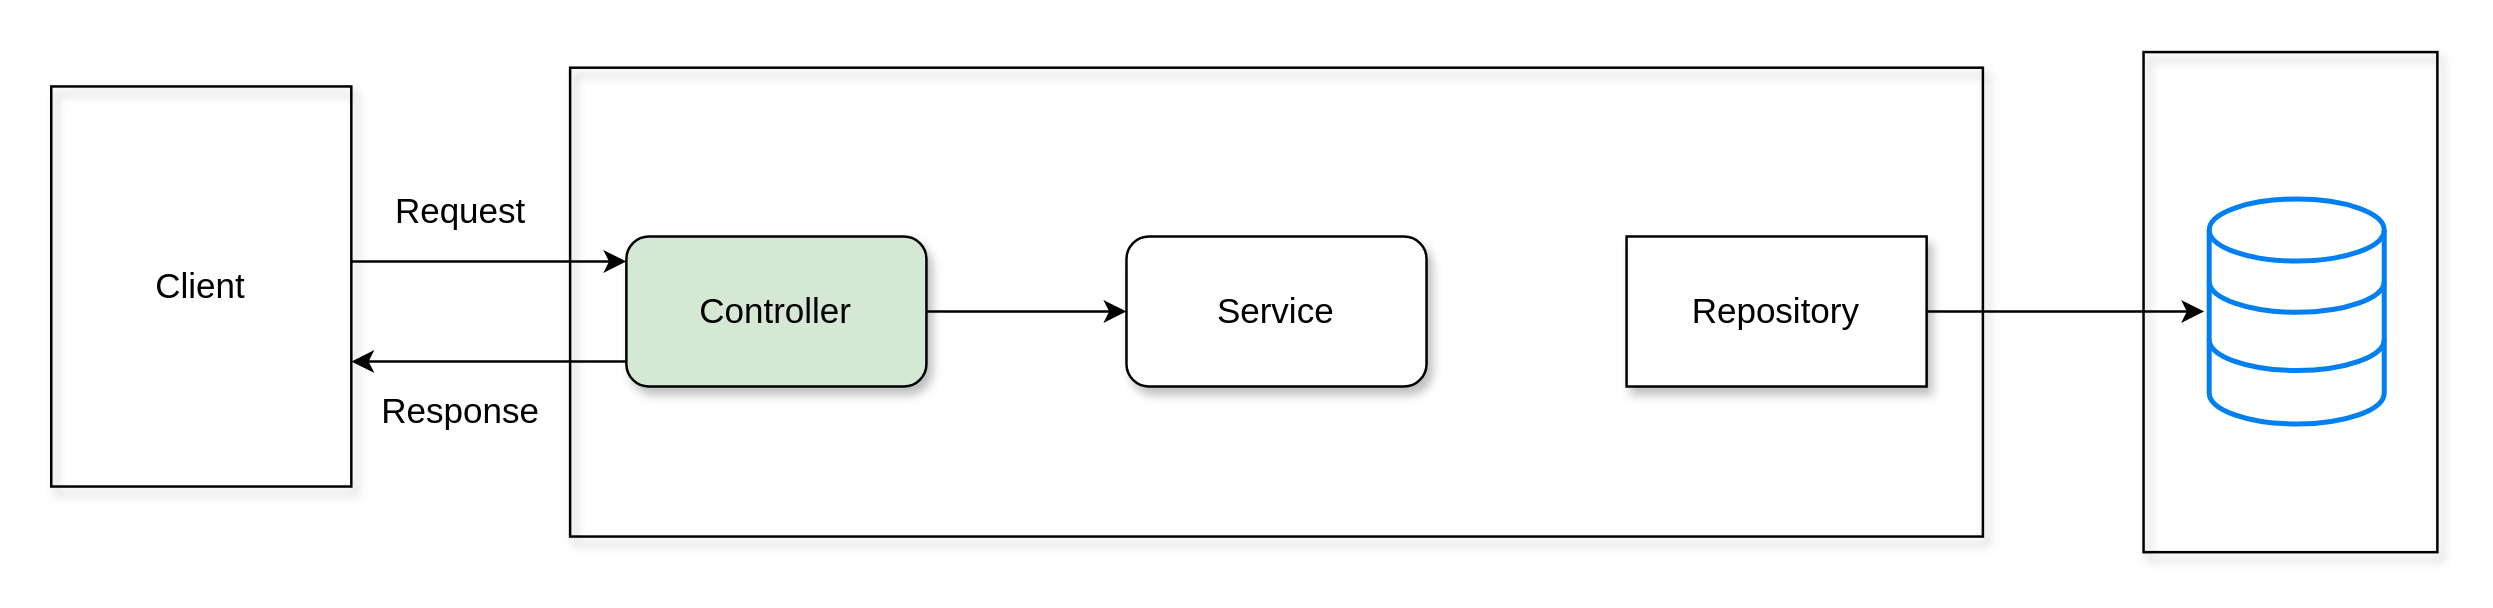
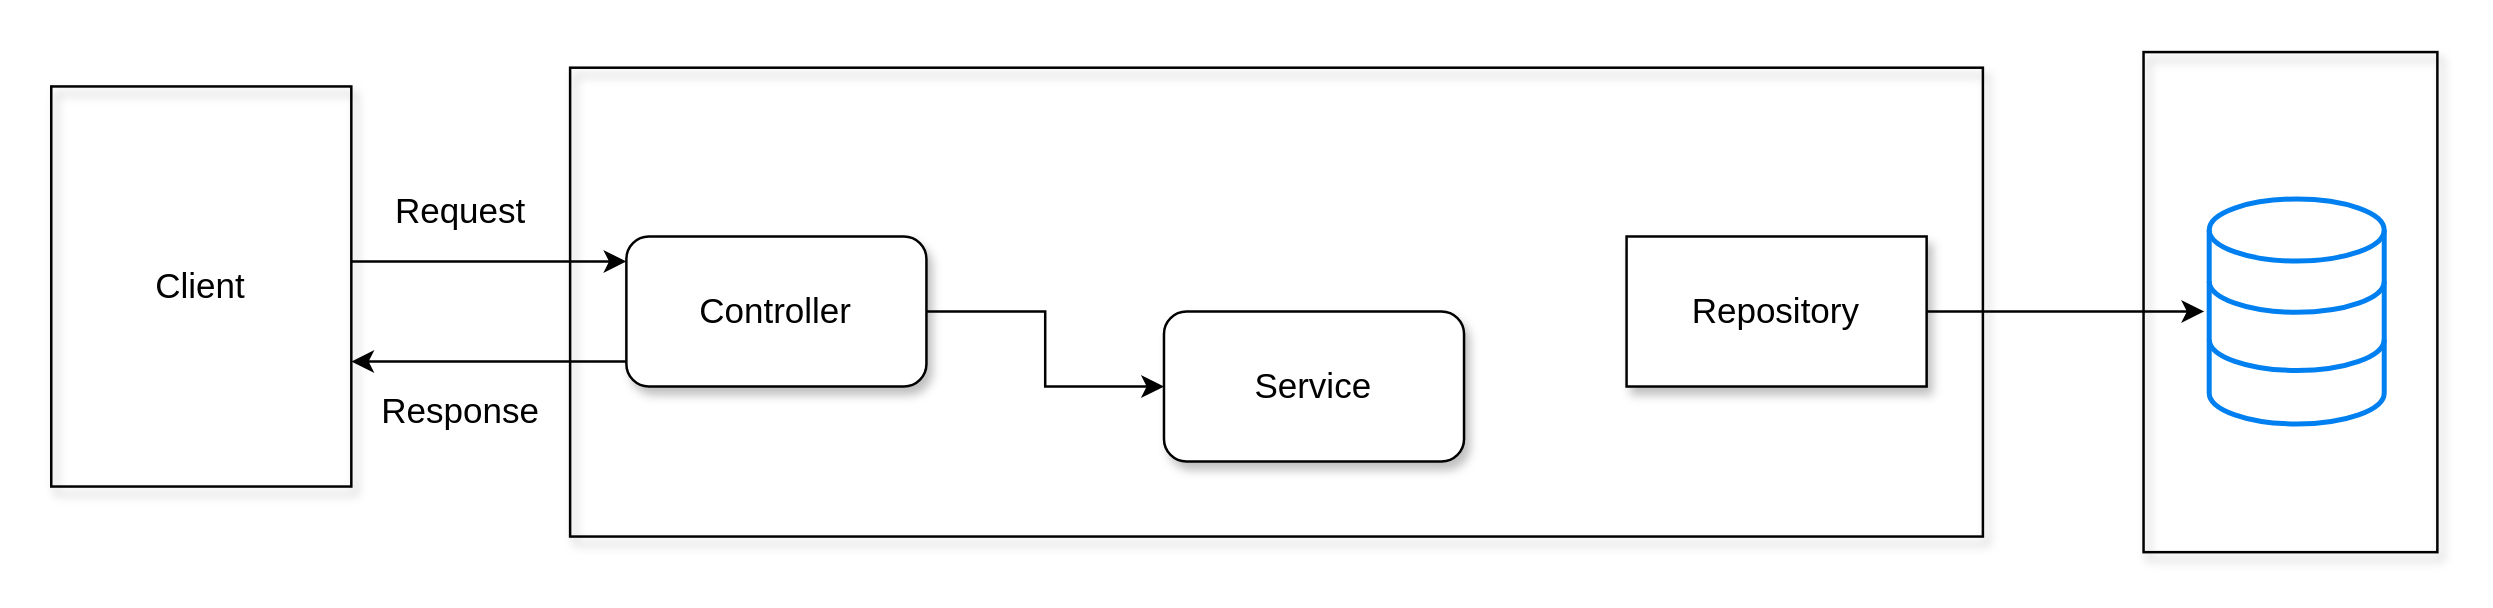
node "Controller": fillcolor #d5e8d4 -> #ffffff
node "Service": moved (1276, 311) -> (1314, 386)
